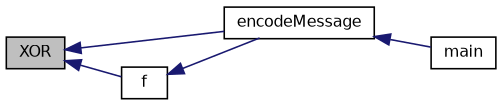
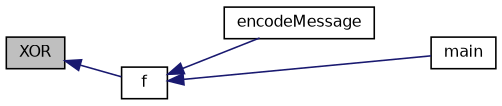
edge "encodeMessage" -> "XOR": removed
edge "main" -> "encodeMessage": now "main" -> "f"
